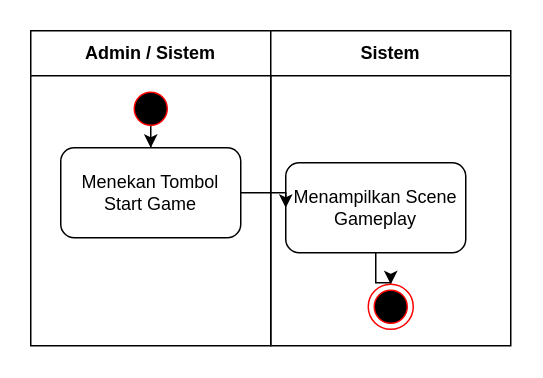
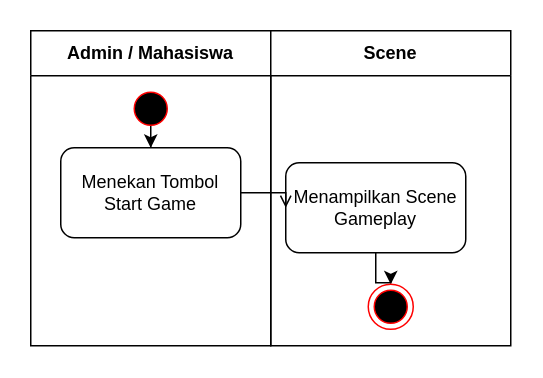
node "Admin / Sistem": label "Admin / Sistem" -> "Admin / Mahasiswa"
node "Sistem": label "Sistem" -> "Scene"
edge "Menekan Tombol Start Game" -> "Menampilkan Scene Gameplay": arrowhead classic -> open
